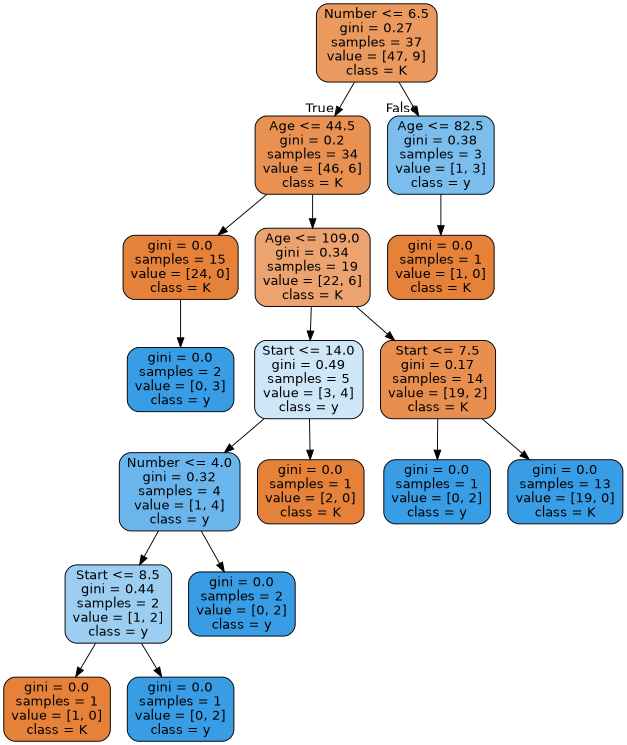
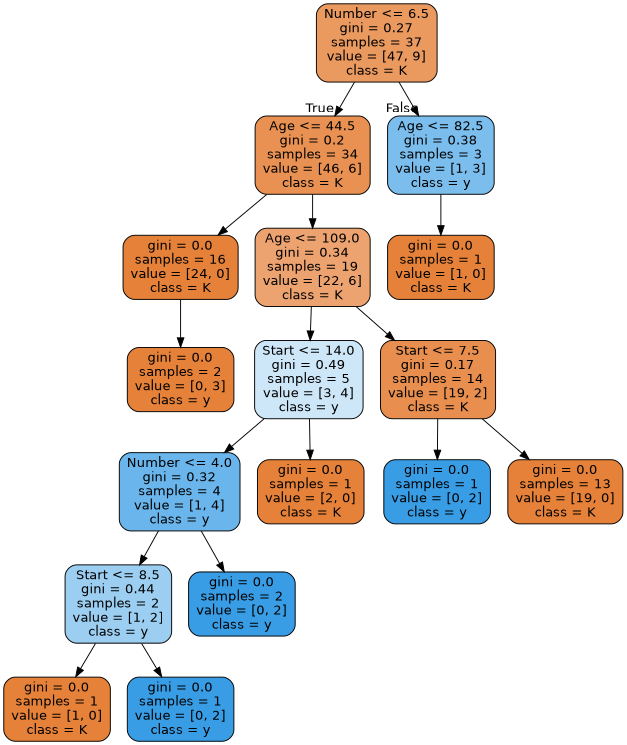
node "gini = 0.0 samples = 15 value = [24, 0] class = K": label "gini = 0.0 samples = 15 value = [24, 0] class = K" -> "gini = 0.0 samples = 16 value = [24, 0] class = K"
node "gini = 0.0 samples = 2 value = [0, 3] class = y": fillcolor #399de5ff -> #e58139ff
node "gini = 0.0 samples = 13 value = [19, 0] class = K": fillcolor #399de5ff -> #e58139ff
